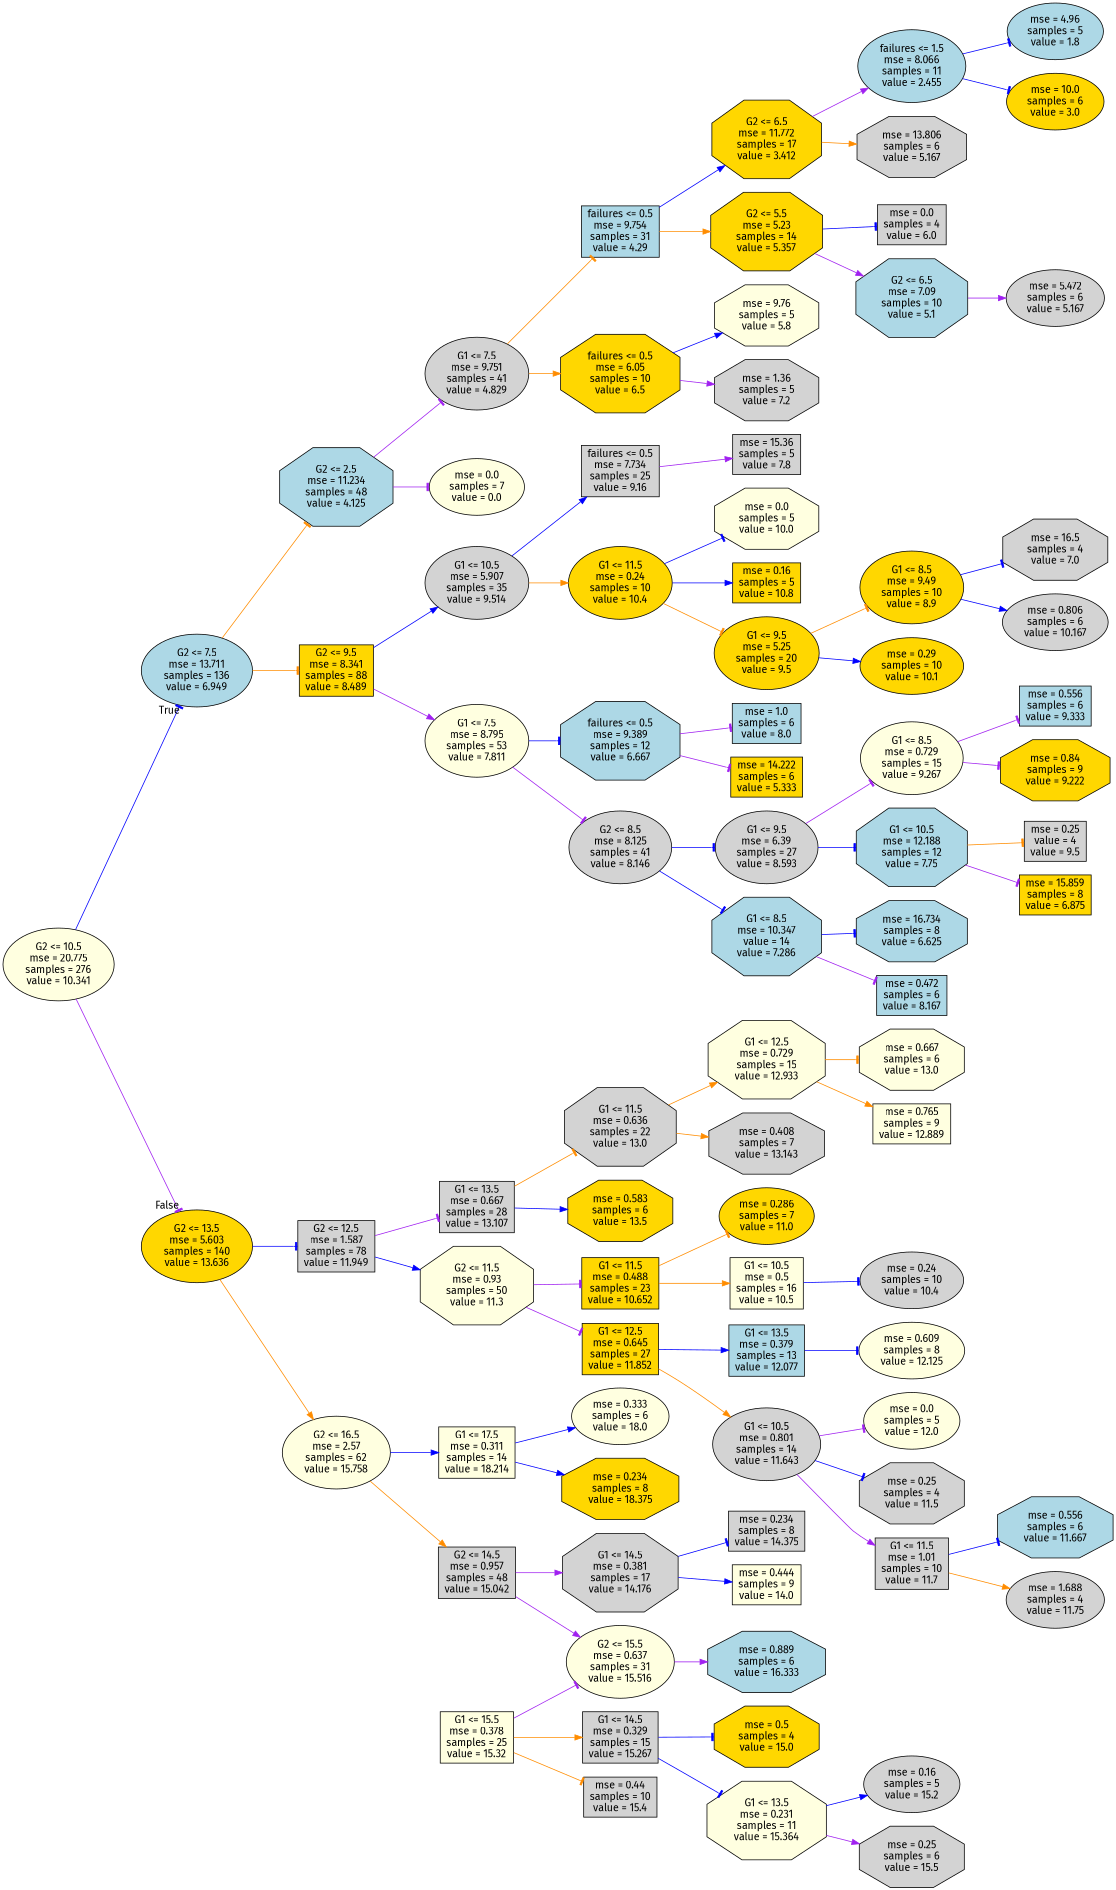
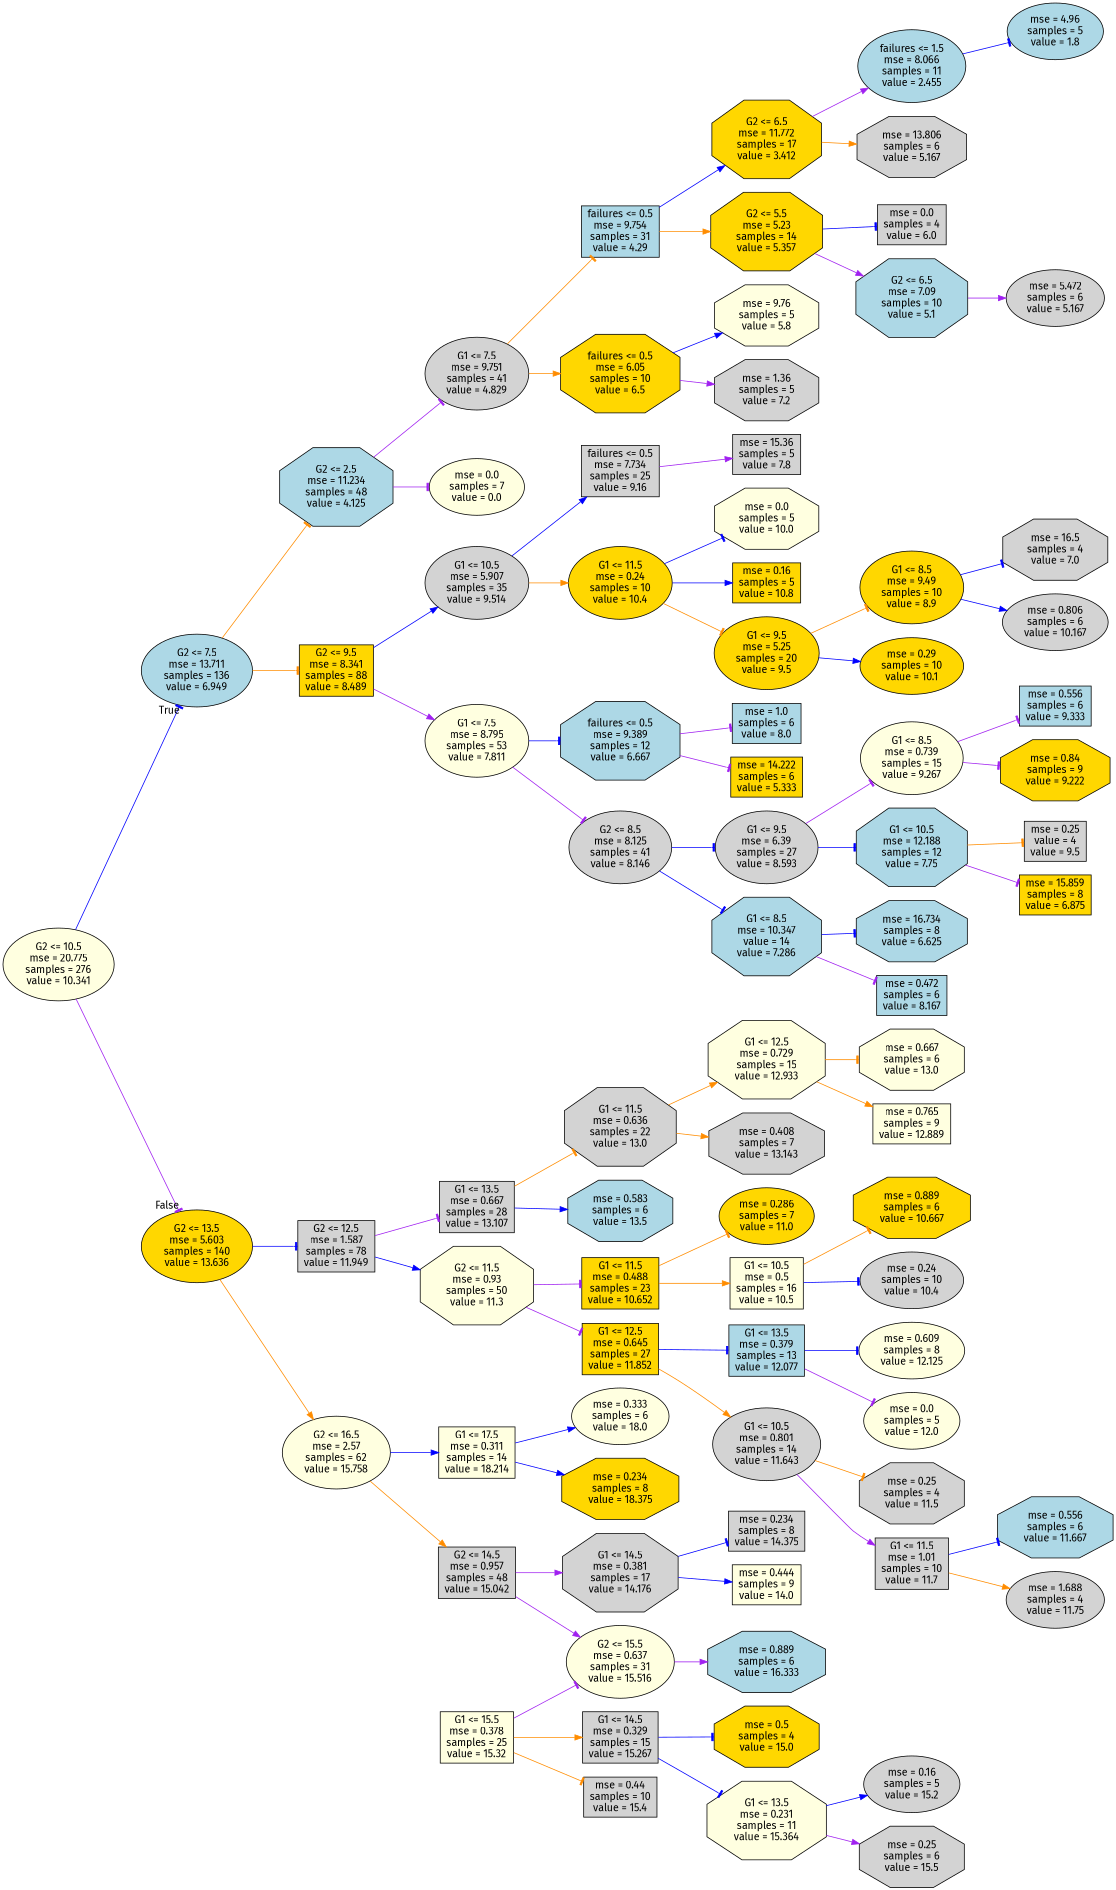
node "mse = 10.0 samples = 6 value = 3.0": removed
node "G1 <= 8.5 mse = 0.729 samples = 15 value = 9.267": label "G1 <= 8.5 mse = 0.729 samples = 15 value = 9.267" -> "G1 <= 8.5 mse = 0.739 samples = 15 value = 9.267"
node "mse = 0.889 samples = 6 value = 10.667": added
node "mse = 0.583 samples = 6 value = 13.5": fillcolor gold -> lightblue
edge "G1 <= 12.5 mse = 0.645 samples = 27 value = 11.852" -> "G1 <= 13.5 mse = 0.379 samples = 13 value = 12.077": arrowhead normal -> tee
edge "G1 <= 10.5 mse = 0.801 samples = 14 value = 11.643" -> "mse = 0.0 samples = 5 value = 12.0": now "G1 <= 13.5 mse = 0.379 samples = 13 value = 12.077" -> "mse = 0.0 samples = 5 value = 12.0"
edge "G1 <= 10.5 mse = 0.801 samples = 14 value = 11.643" -> "mse = 0.25 samples = 4 value = 11.5": color blue -> darkorange
